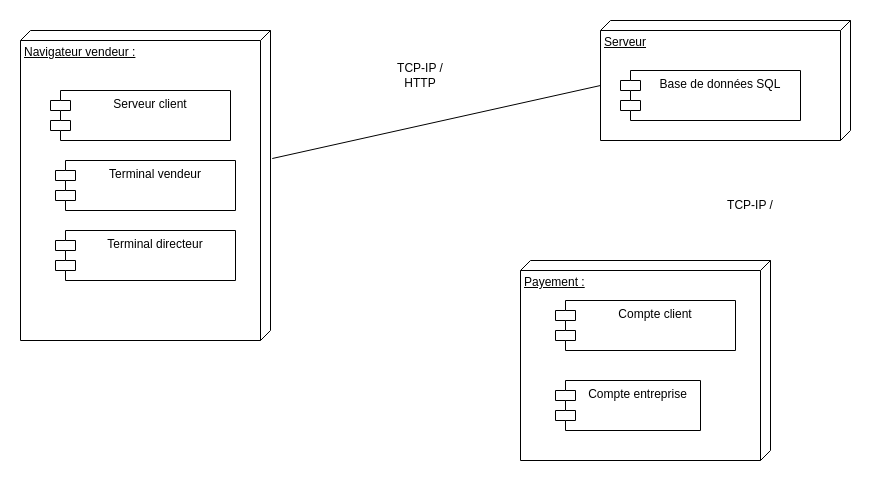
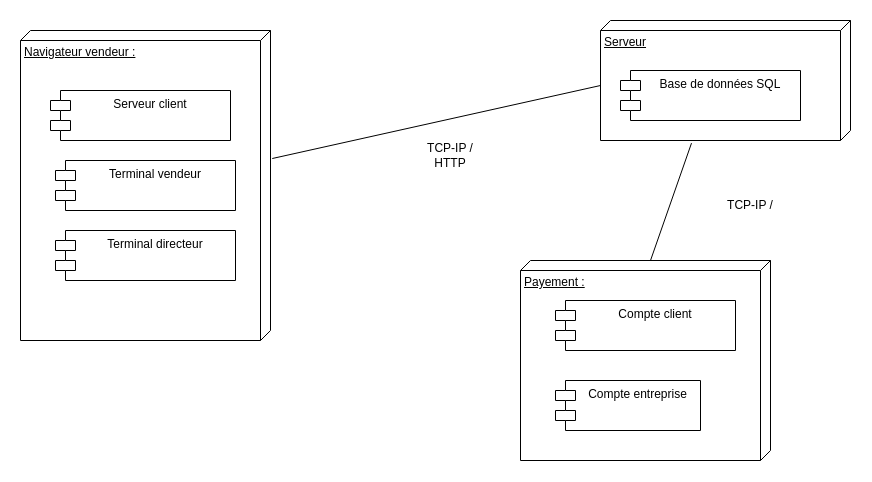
node "TCP-IP / HTTP": moved (421, 76) -> (451, 156)
edge "Serveur" -- "Payement :": added
